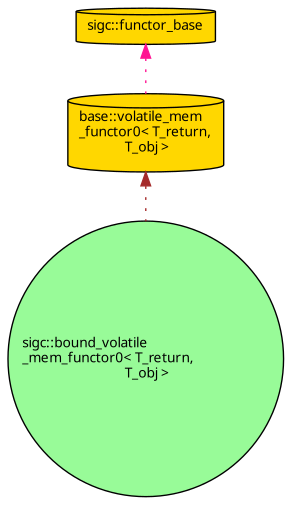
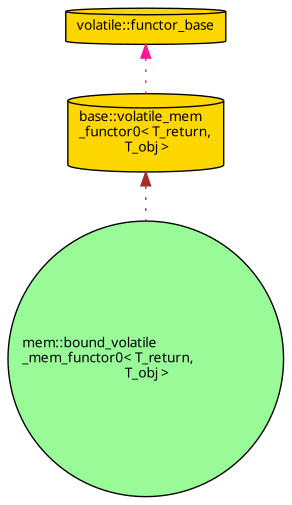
node "sigc::functor_base": label "sigc::functor_base" -> "volatile::functor_base"
node "sigc::bound_volatile _mem_functor0< T_return, T_obj >": label "sigc::bound_volatile _mem_functor0< T_return, T_obj >" -> "mem::bound_volatile _mem_functor0< T_return, T_obj >"
